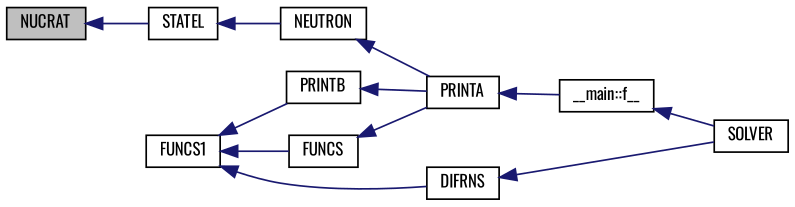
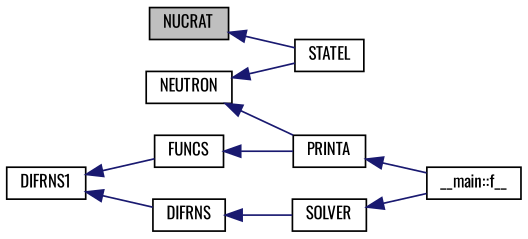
edge "NEUTRON" -> "STATEL": reversed
node "PRINTB": removed
edge "SOLVER" -> "__main::f__": reversed
node "FUNCS1": label "FUNCS1" -> "DIFRNS1"
